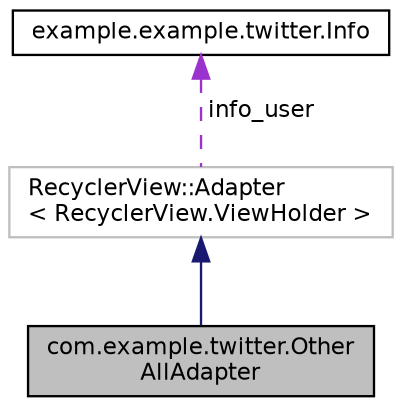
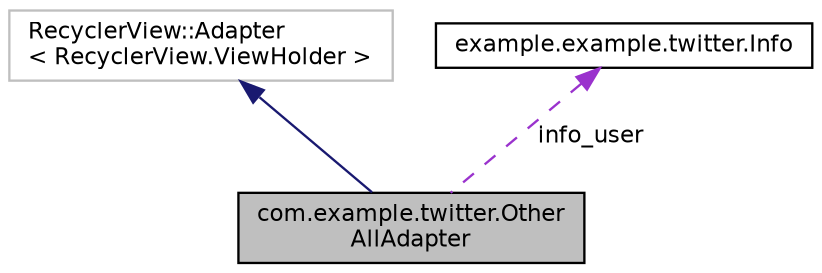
edge "RecyclerView::Adapter < RecyclerView.ViewHolder >" -> "example.example.twitter.Info": now "com.example.twitter.Other AllAdapter" -> "example.example.twitter.Info"
